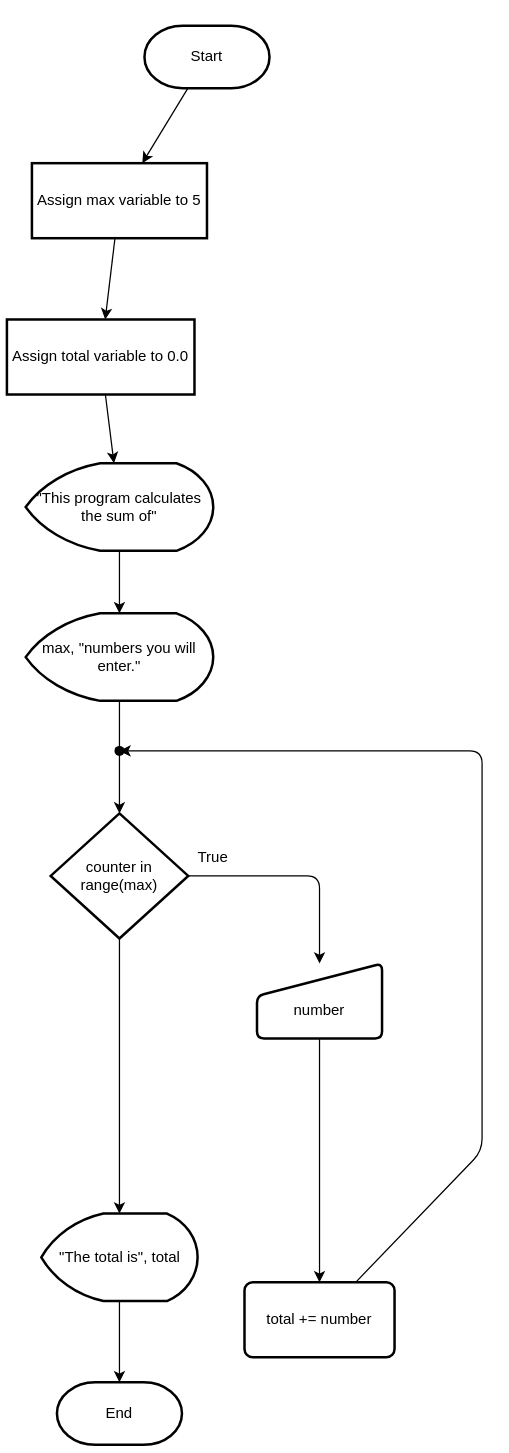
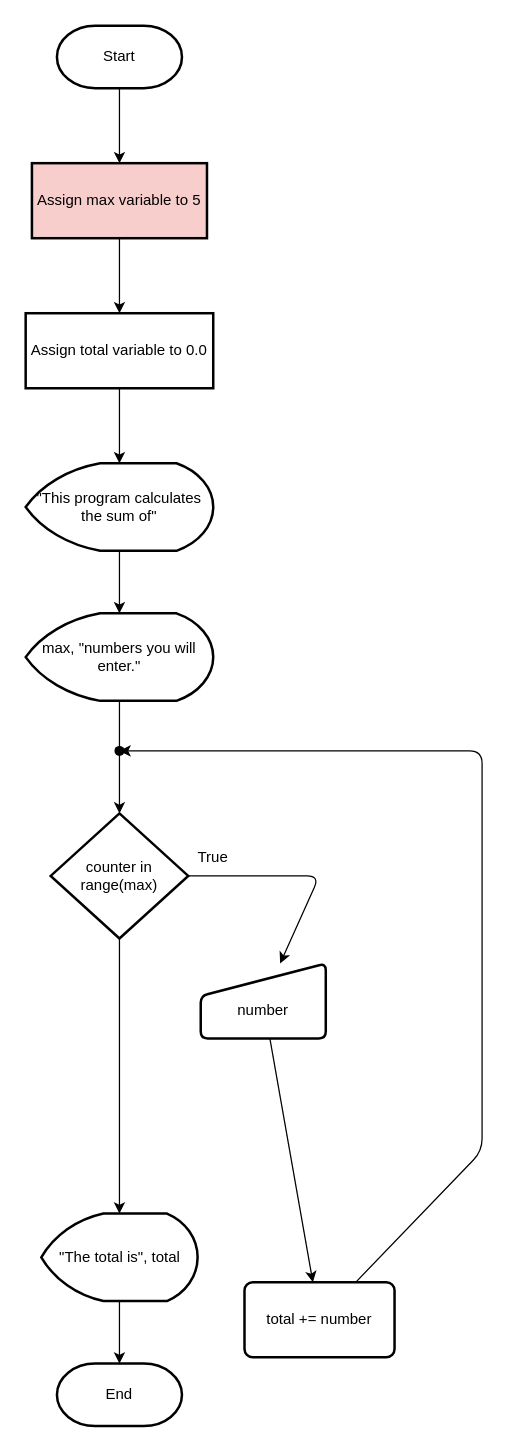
node "Start": moved (207, 57) -> (119, 57)
node "Assign max variable to 5": fillcolor #ffffff -> #f8cecc
node "Assign total variable to 0.0": moved (101, 357) -> (119, 351)
node "number": moved (319, 1001) -> (263, 1001)
node "End": moved (119, 1413) -> (119, 1394)
